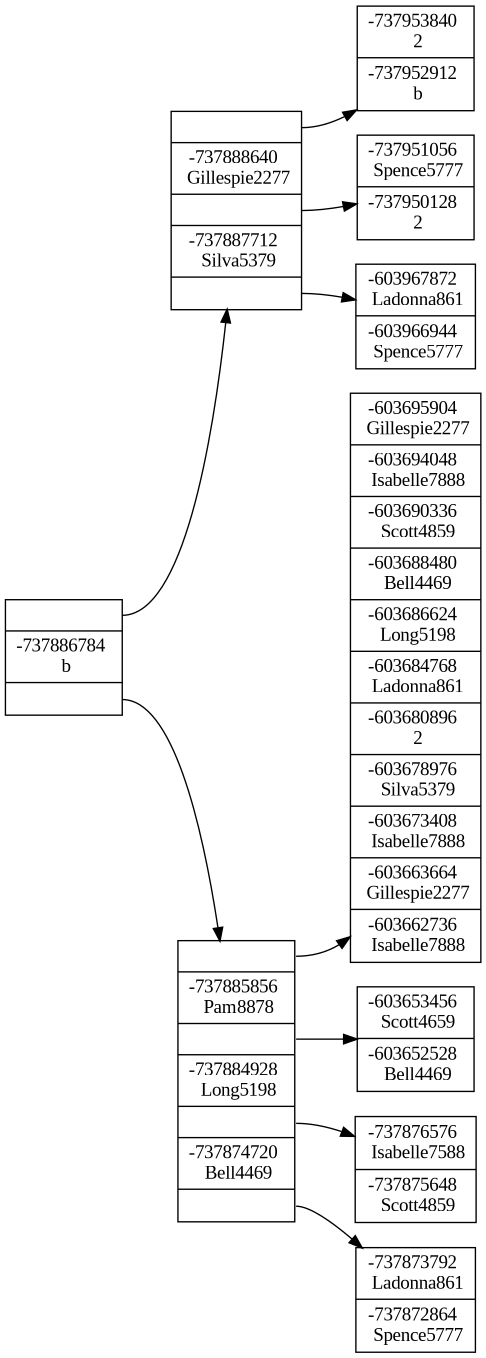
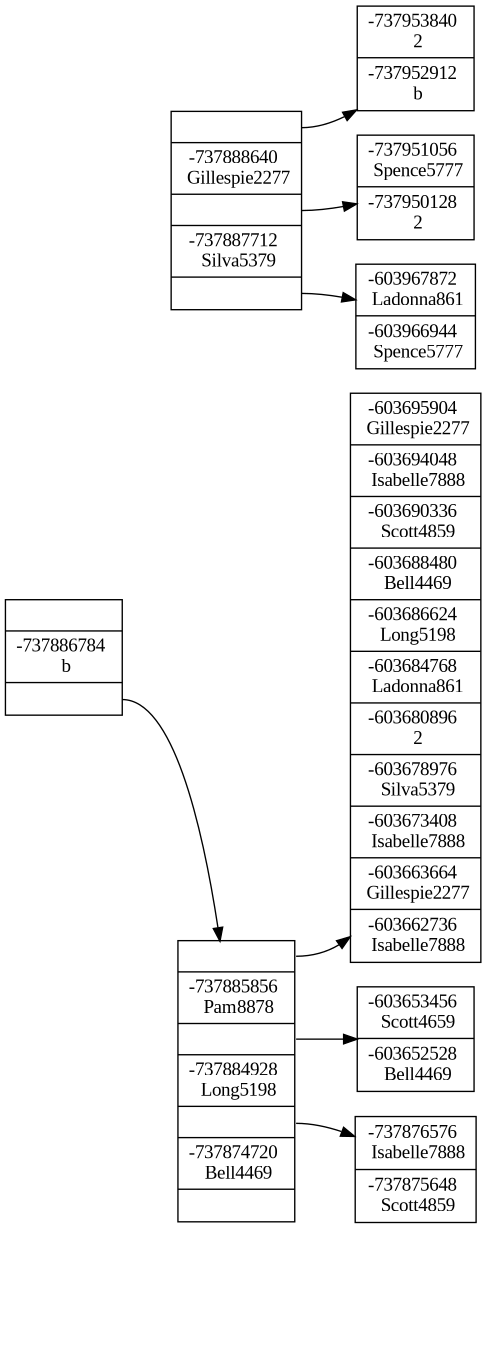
edge "-737886784" -> "-737888640": removed
node "-737876576": text "Isabelle7588" -> "Isabelle7888"
node "-737873792": removed
